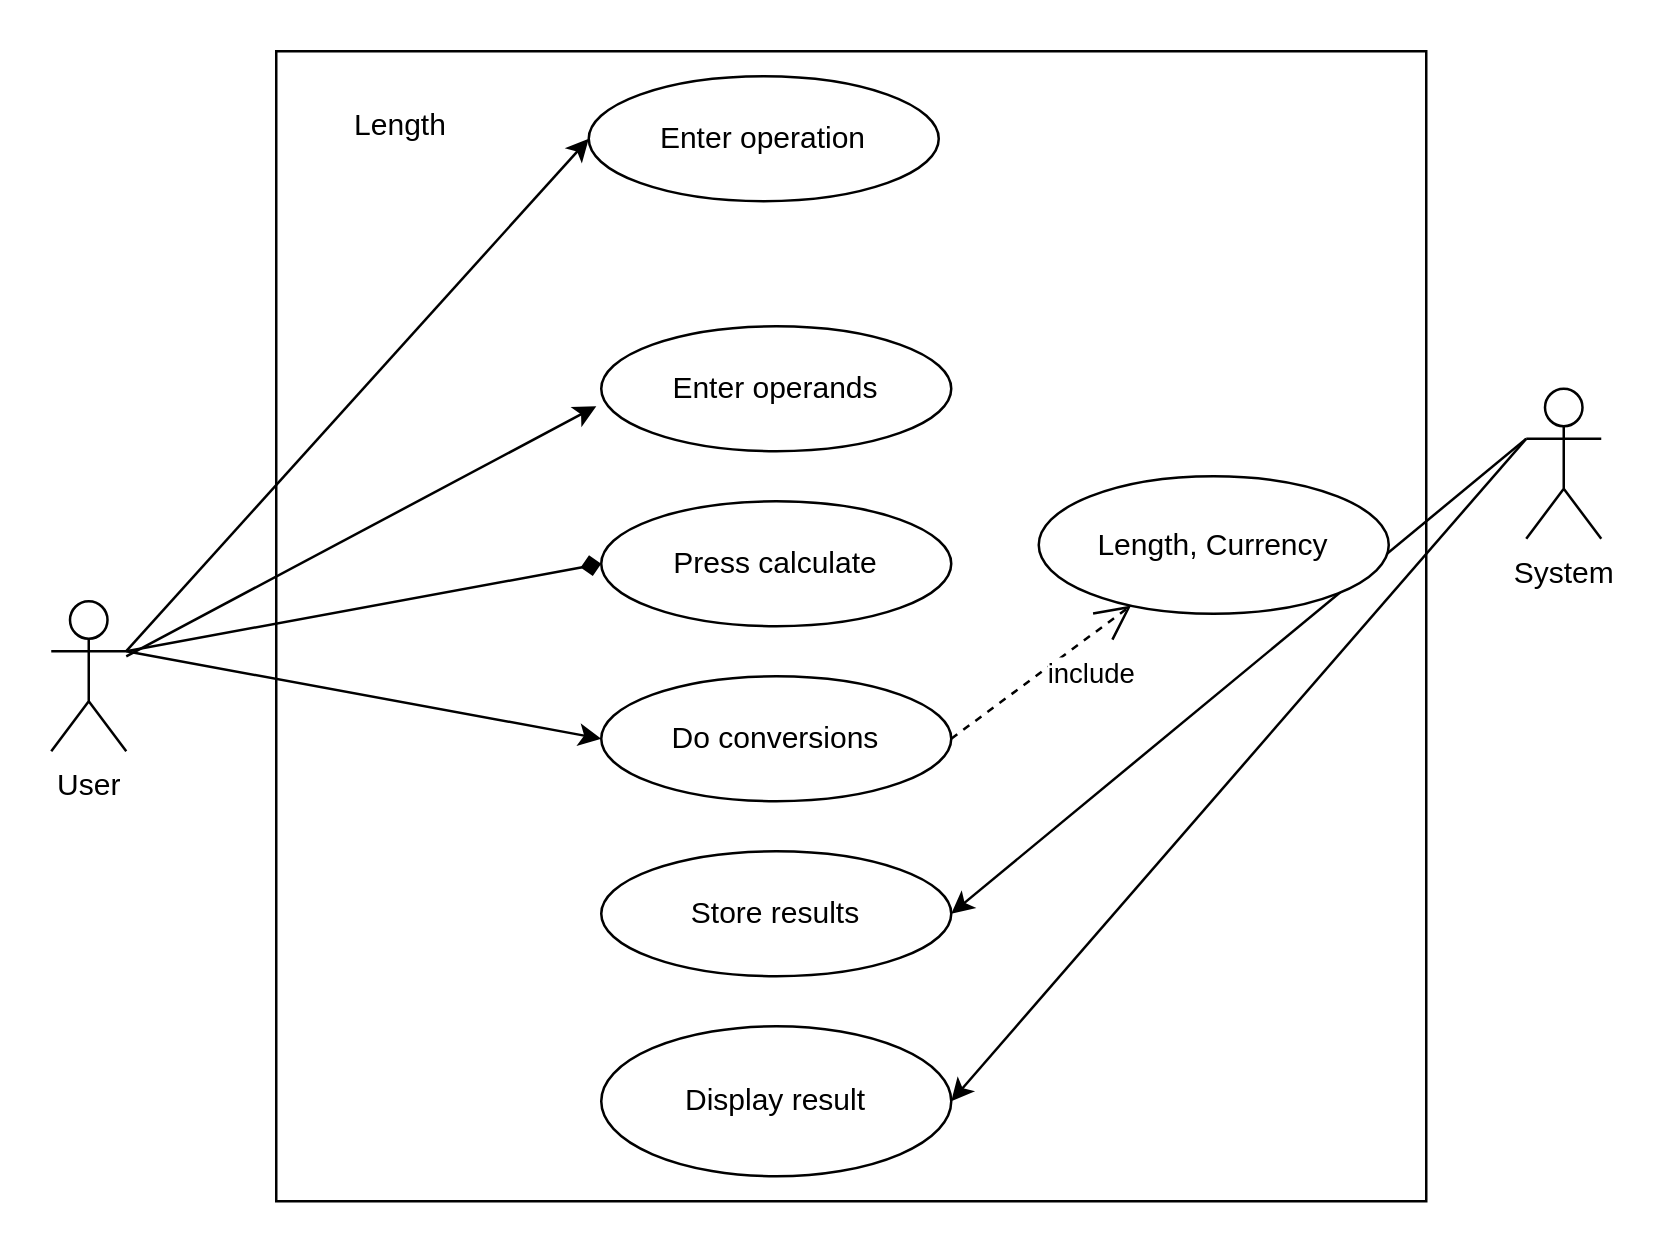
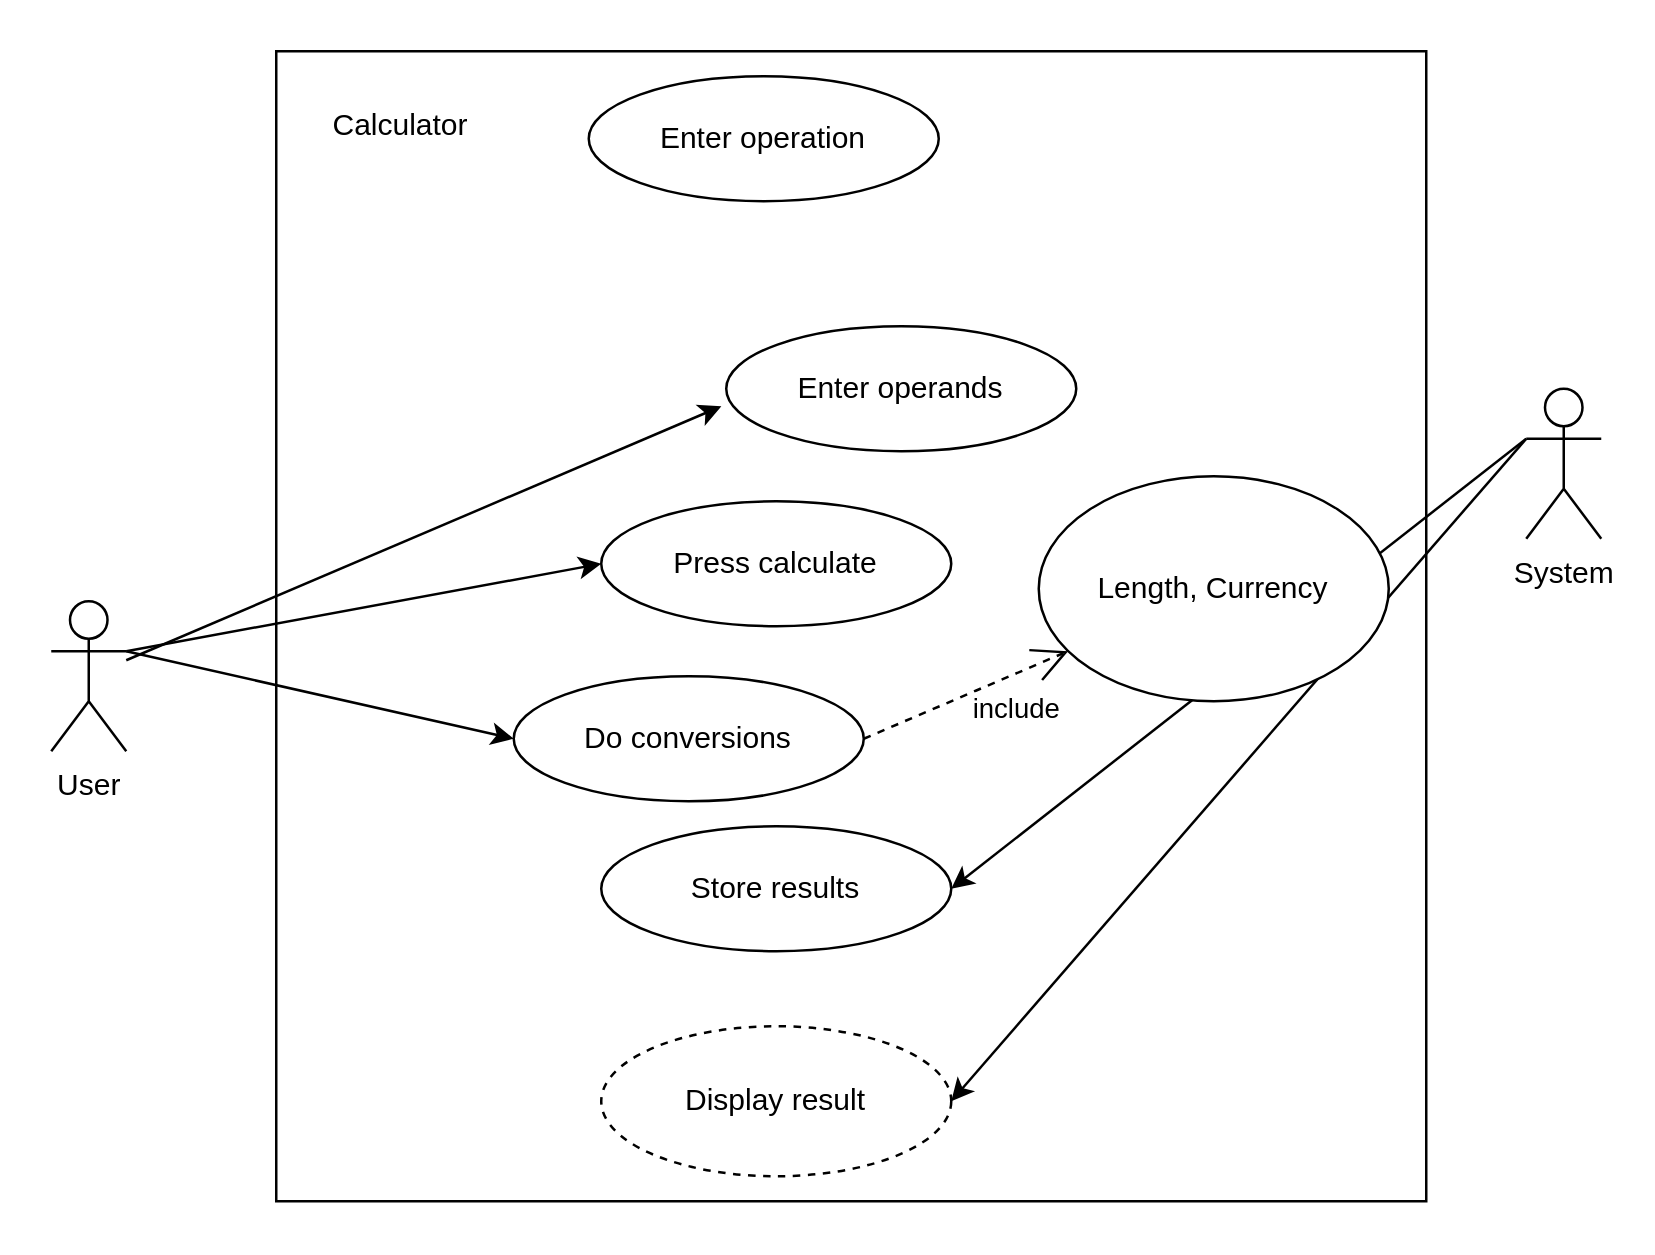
node "Length": label "Length" -> "Calculator"
node "Enter operands": moved (776, 389) -> (901, 389)
edge "User" -> "Enter operation": removed
node "Length, Currency": size 350x138 -> 350x225
edge "User" -> "Press calculate": arrowhead diamond -> classic
node "Do conversions": moved (776, 739) -> (689, 739)
node "Store results": moved (776, 914) -> (776, 889)
node "Display result": style solid -> dashed
